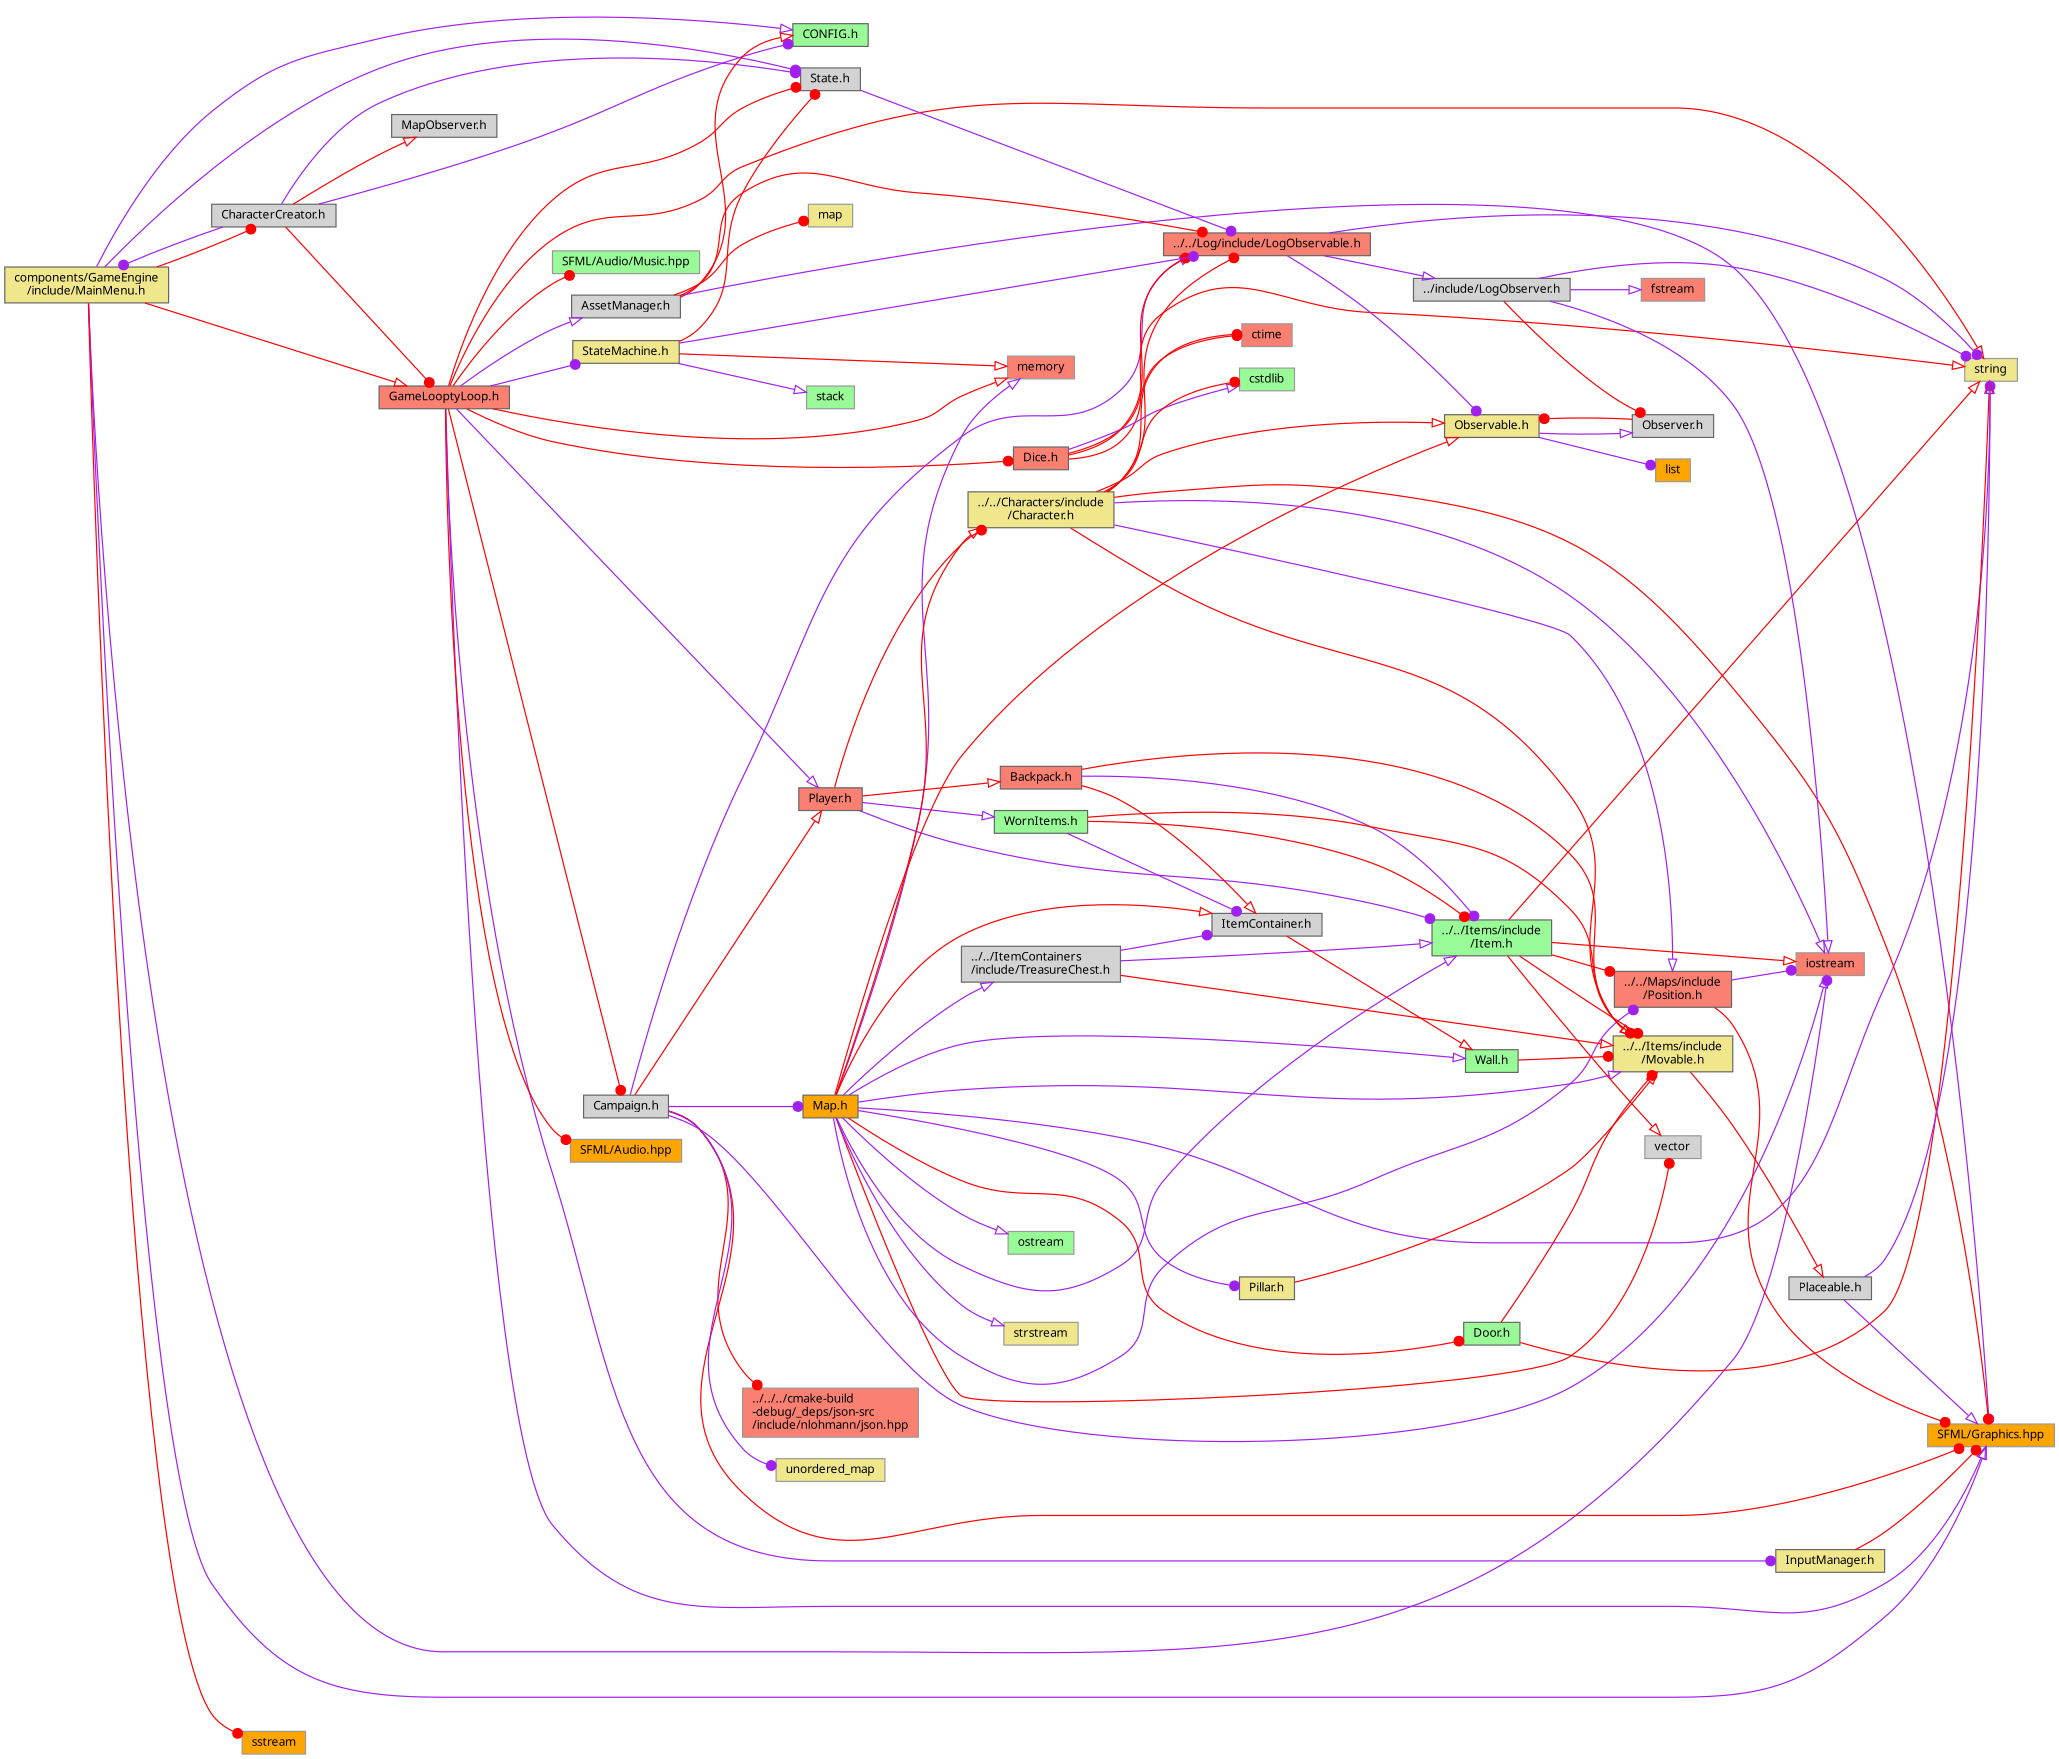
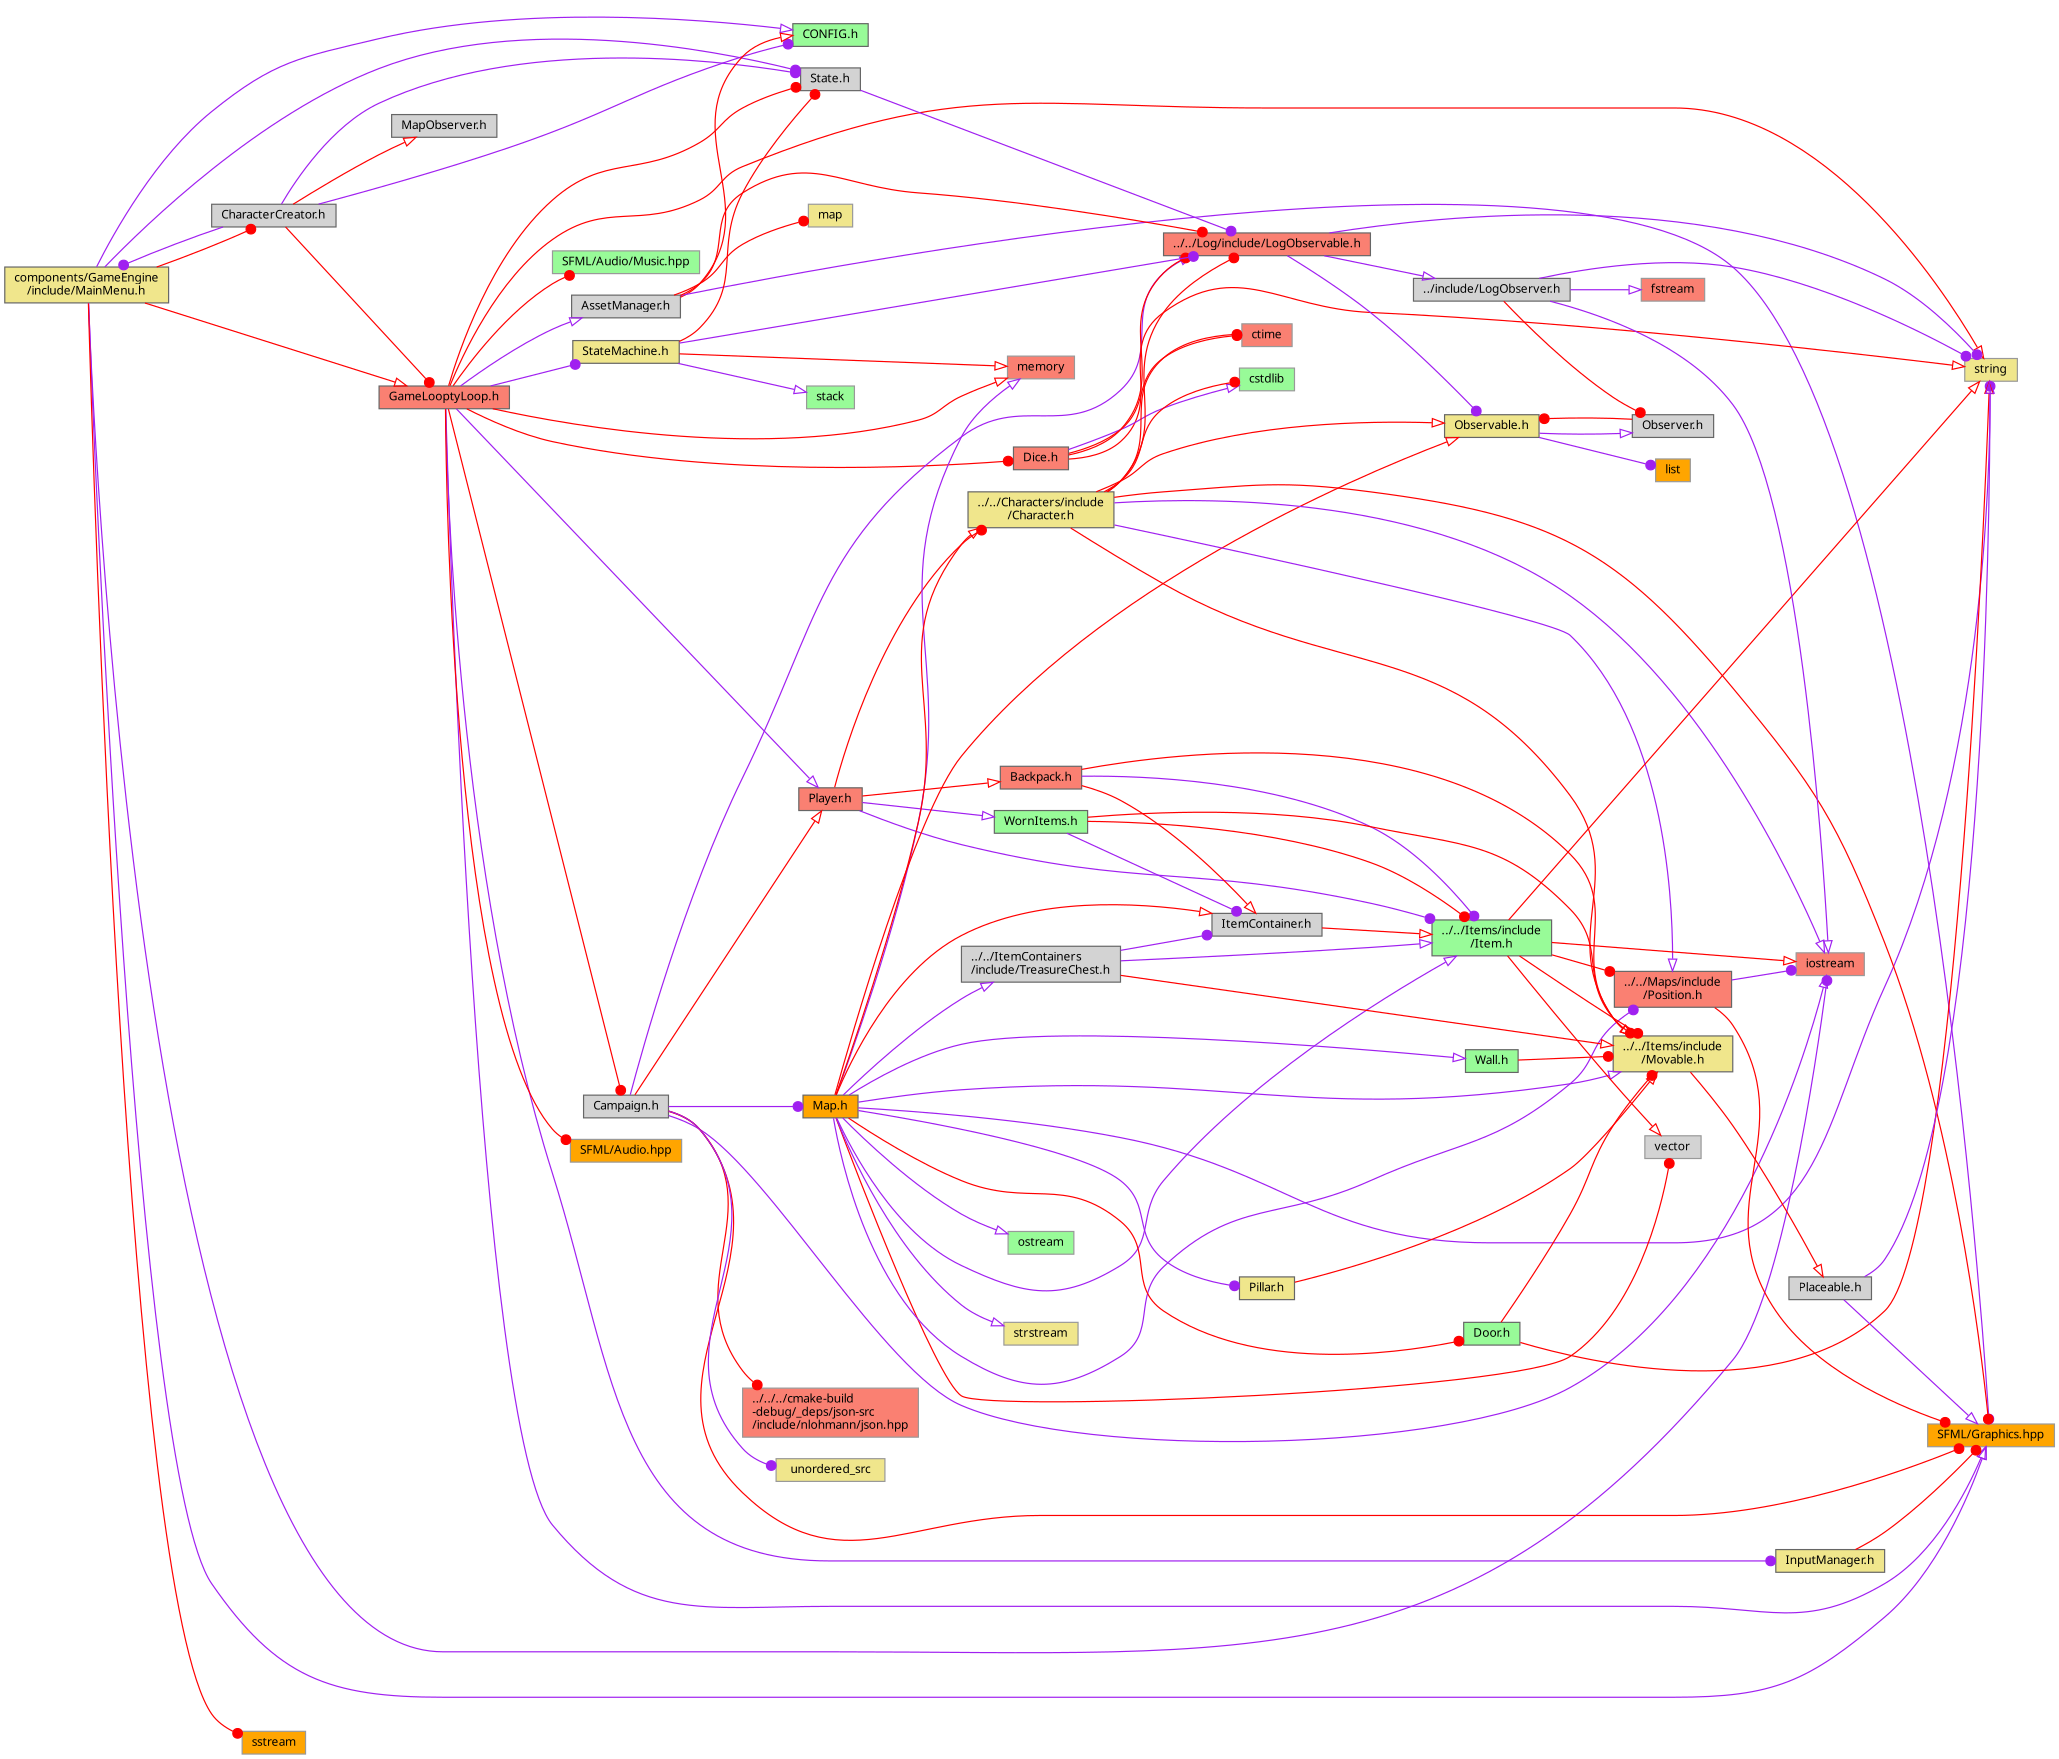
edge "ItemContainer.h" -> "Wall.h": now "ItemContainer.h" -> "../../Items/include /Item.h"
node "unordered_map": label "unordered_map" -> "unordered_src"
